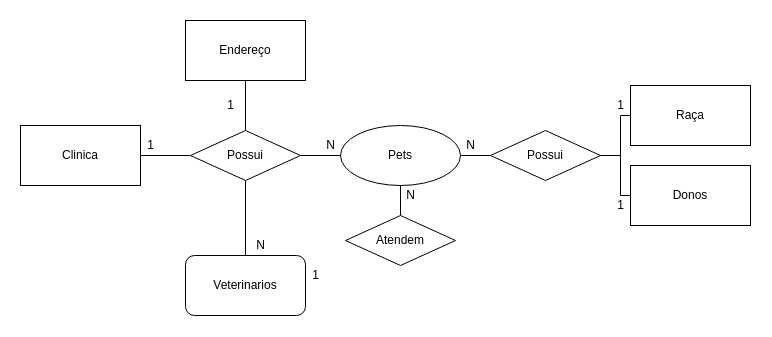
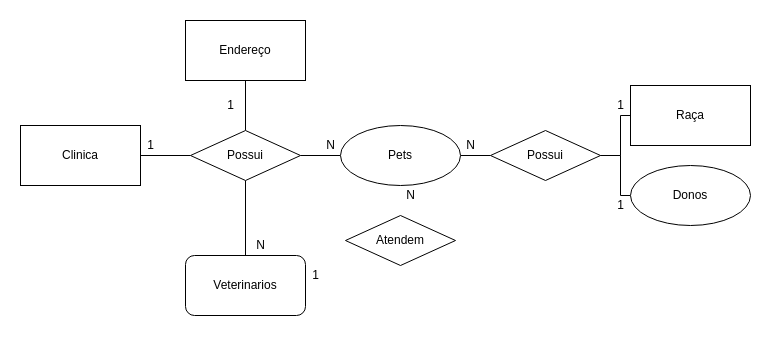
node "Donos": shape rectangle -> ellipse
edge "Pets" -- "Atendem": removed
